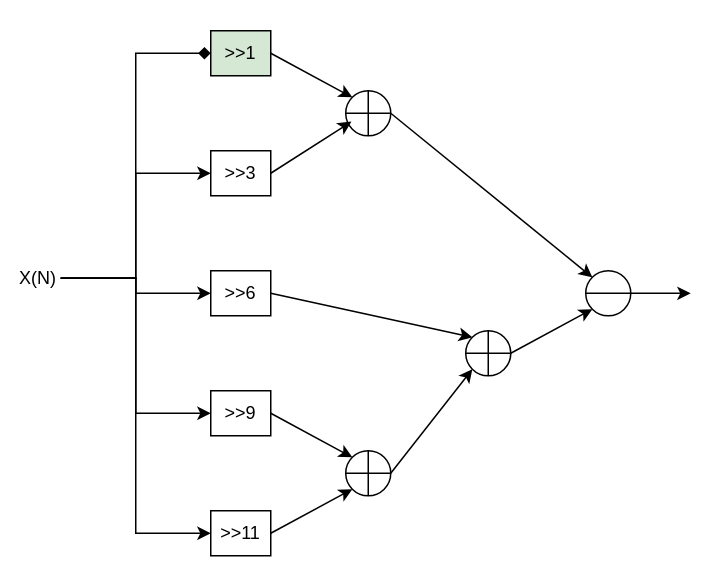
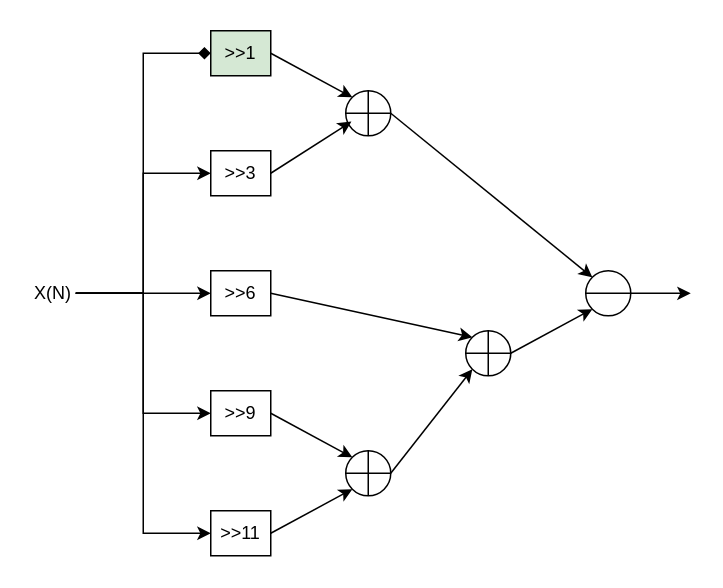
node "X(N)": moved (38, 278) -> (53, 293)
